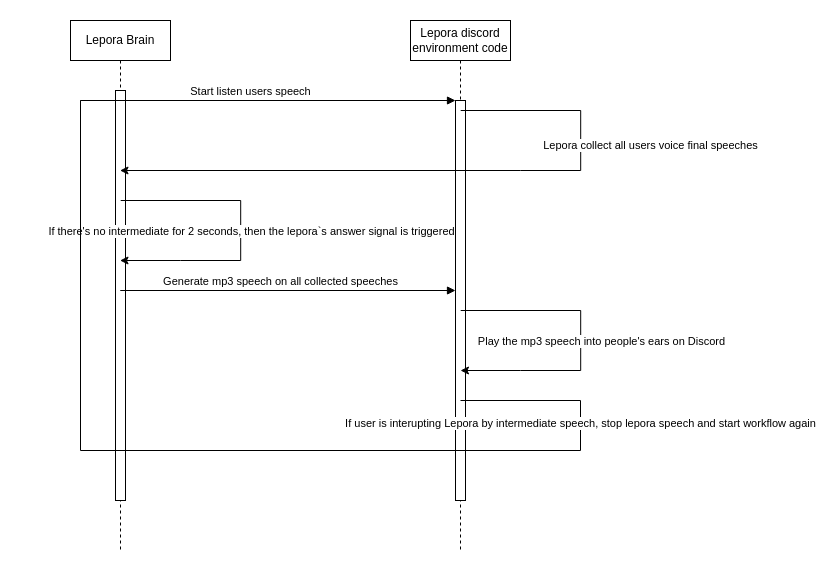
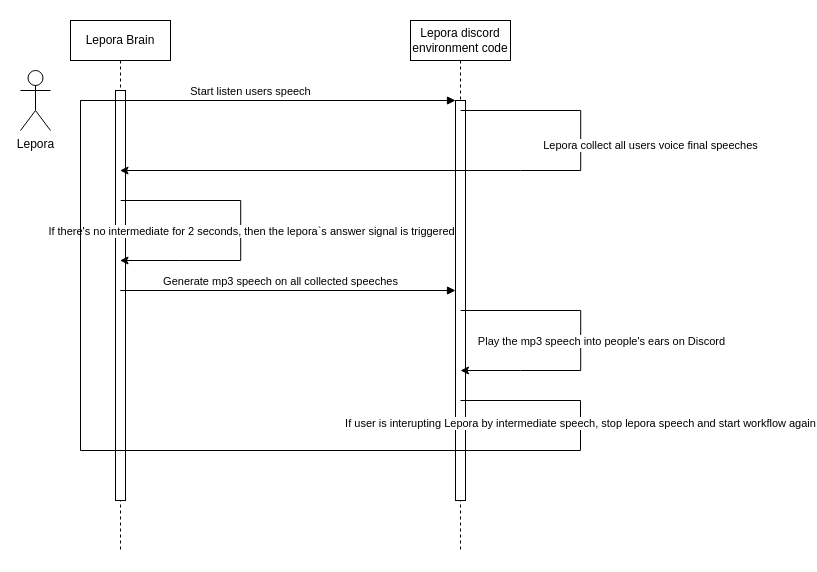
node "Lepora": added
